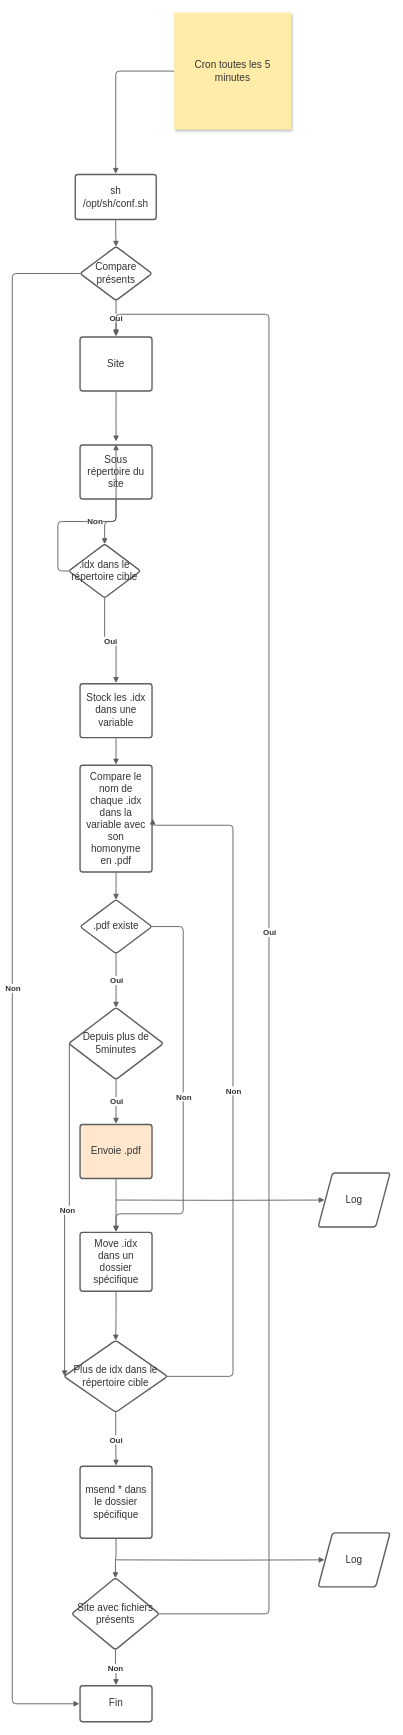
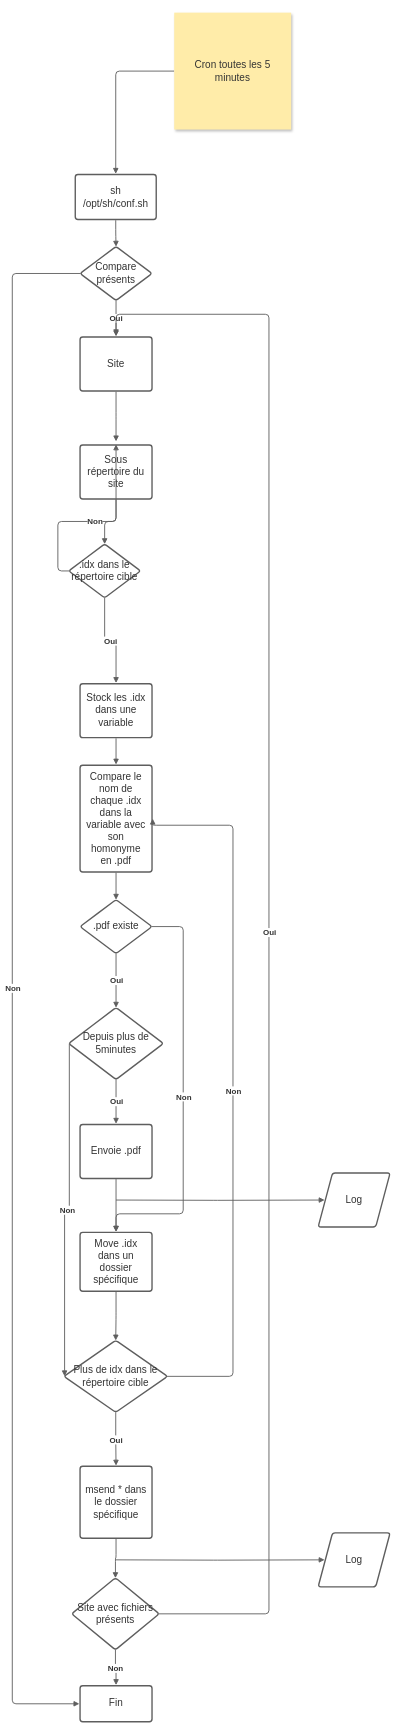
node "Envoie .pdf": fillcolor #ffe6cc -> #ffffff
